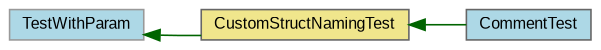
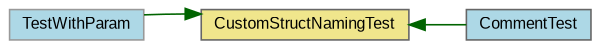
edge "CustomStructNamingTest" -> "TestWithParam": reversed
